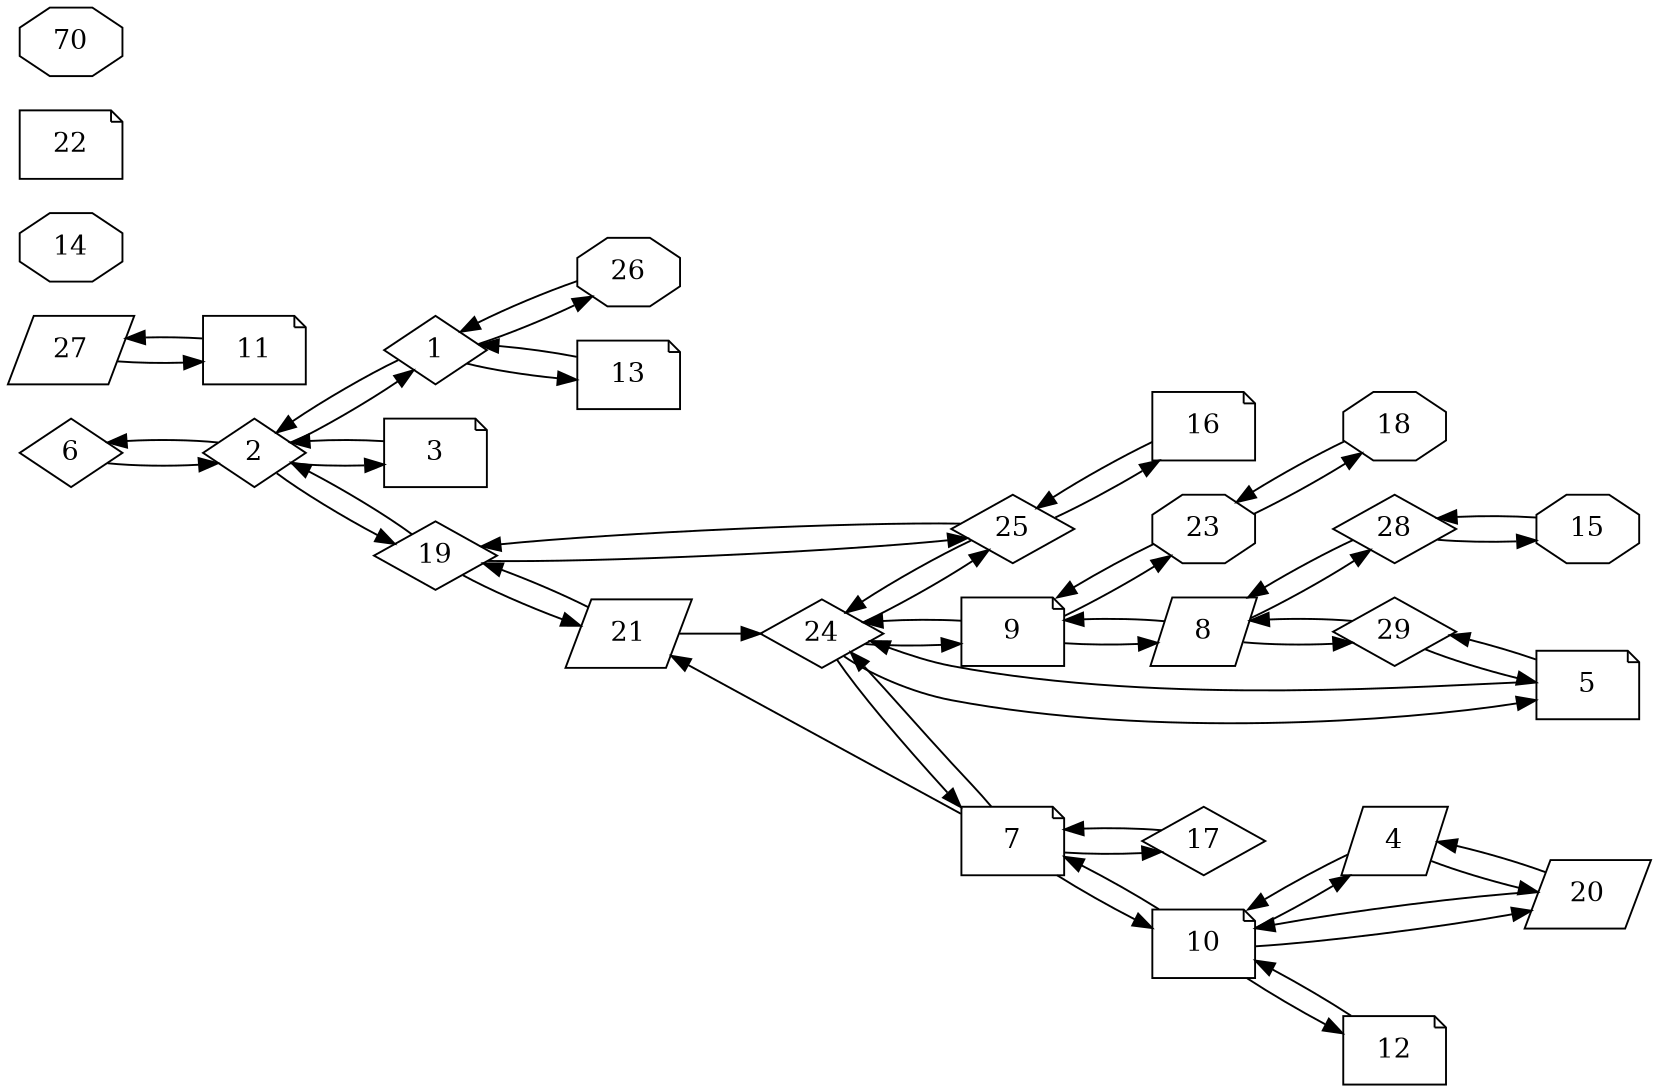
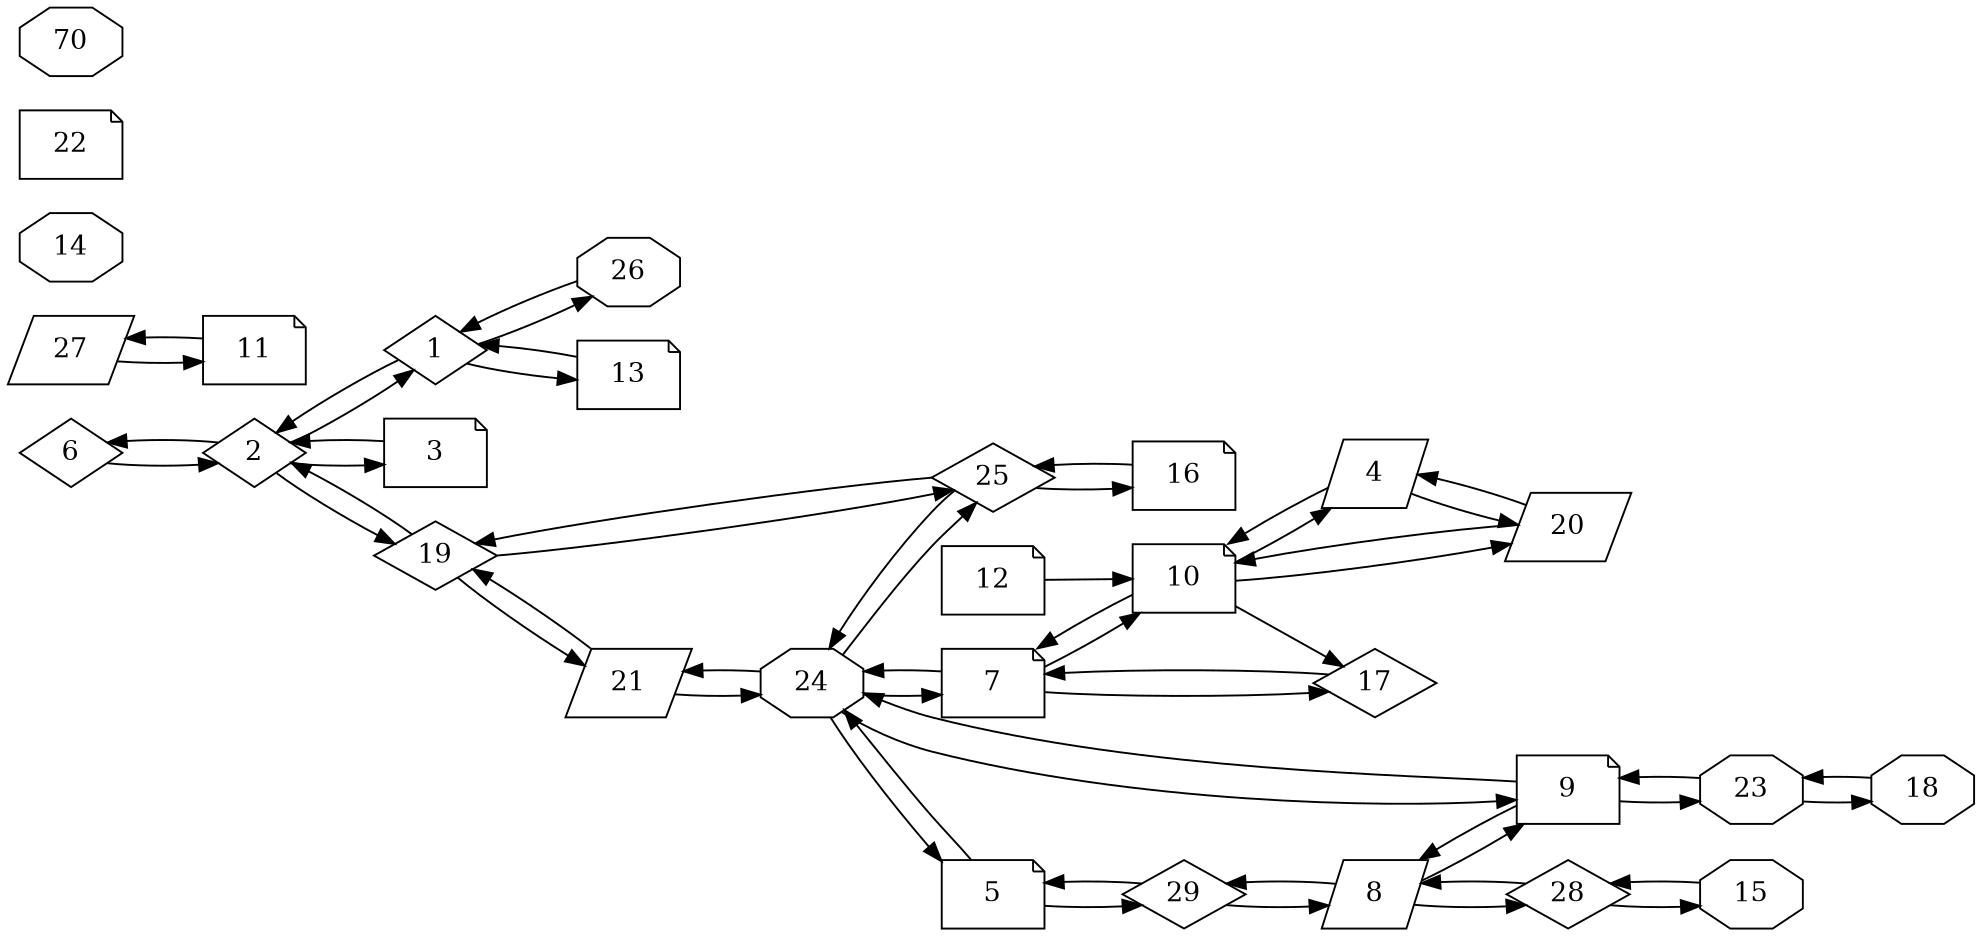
node "24": shape diamond -> octagon
edge "7" -> "21": now "24" -> "21"
edge "10" -> "12": now "10" -> "17"
